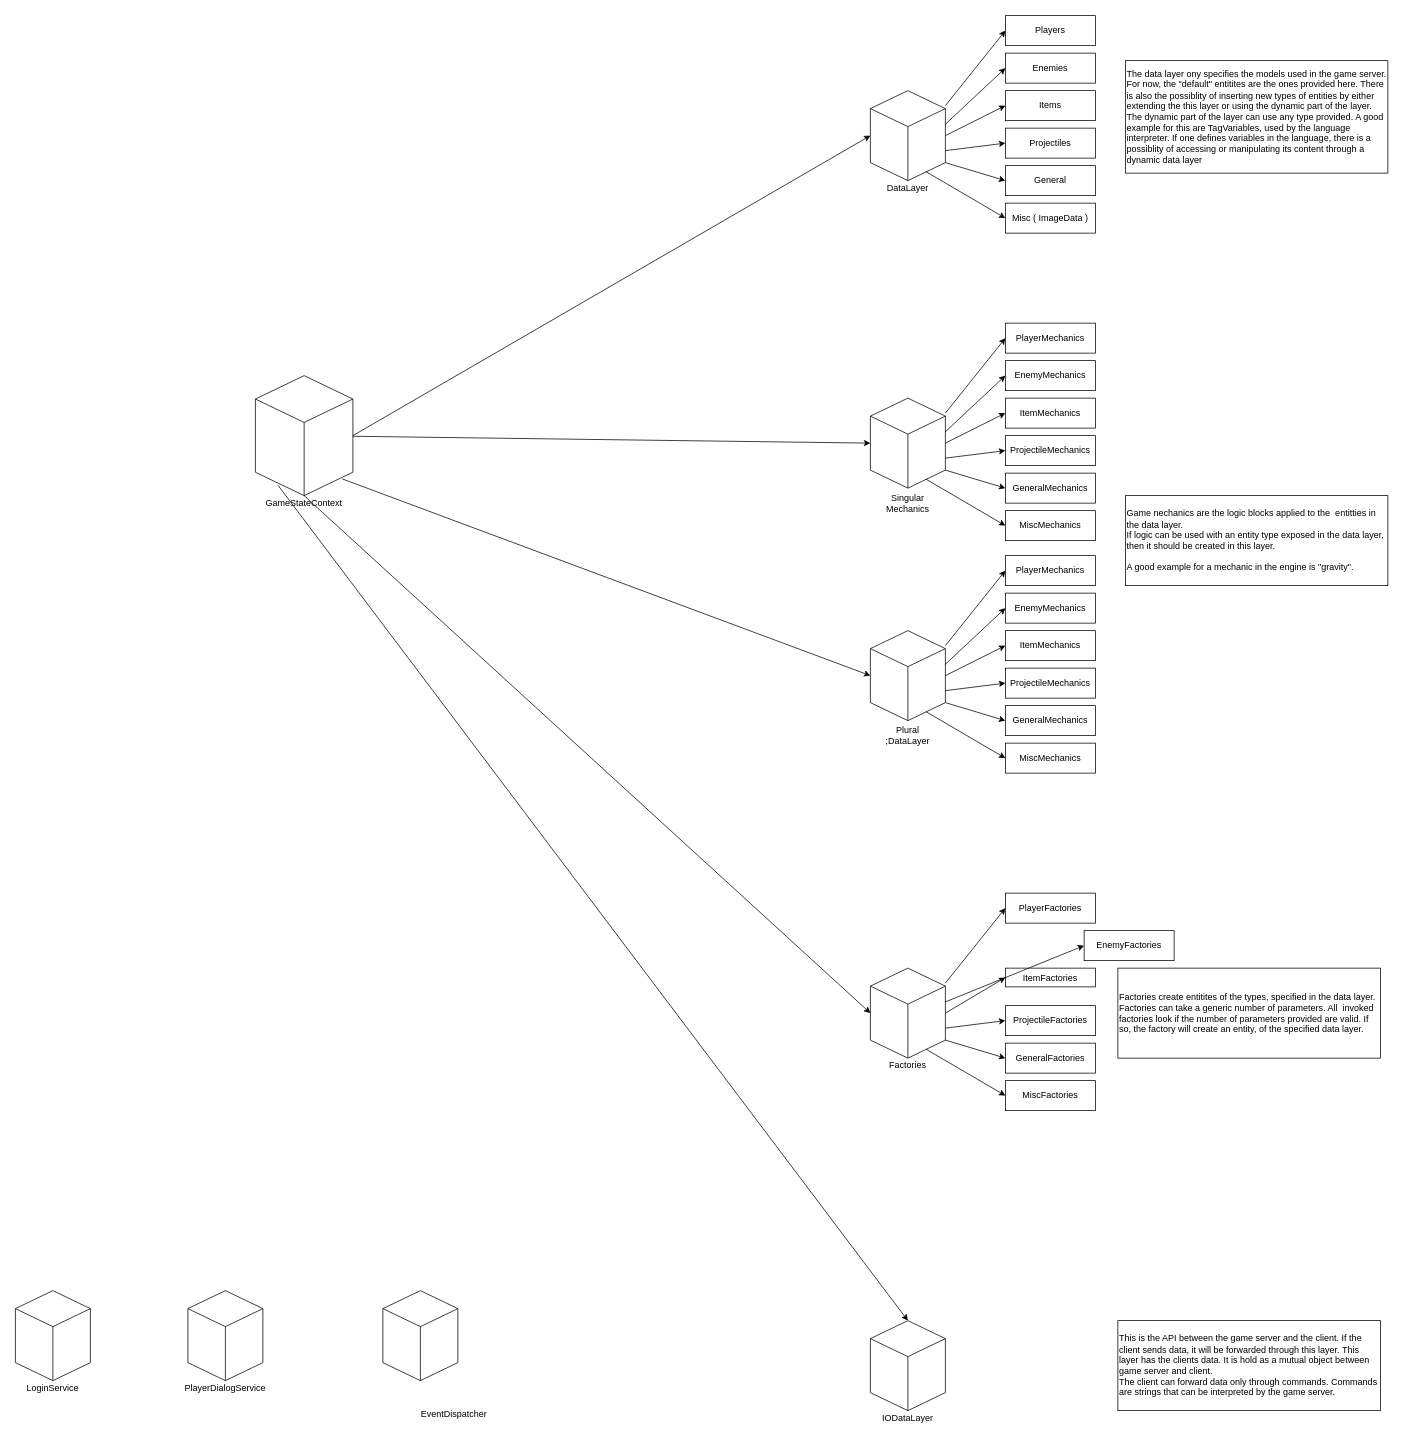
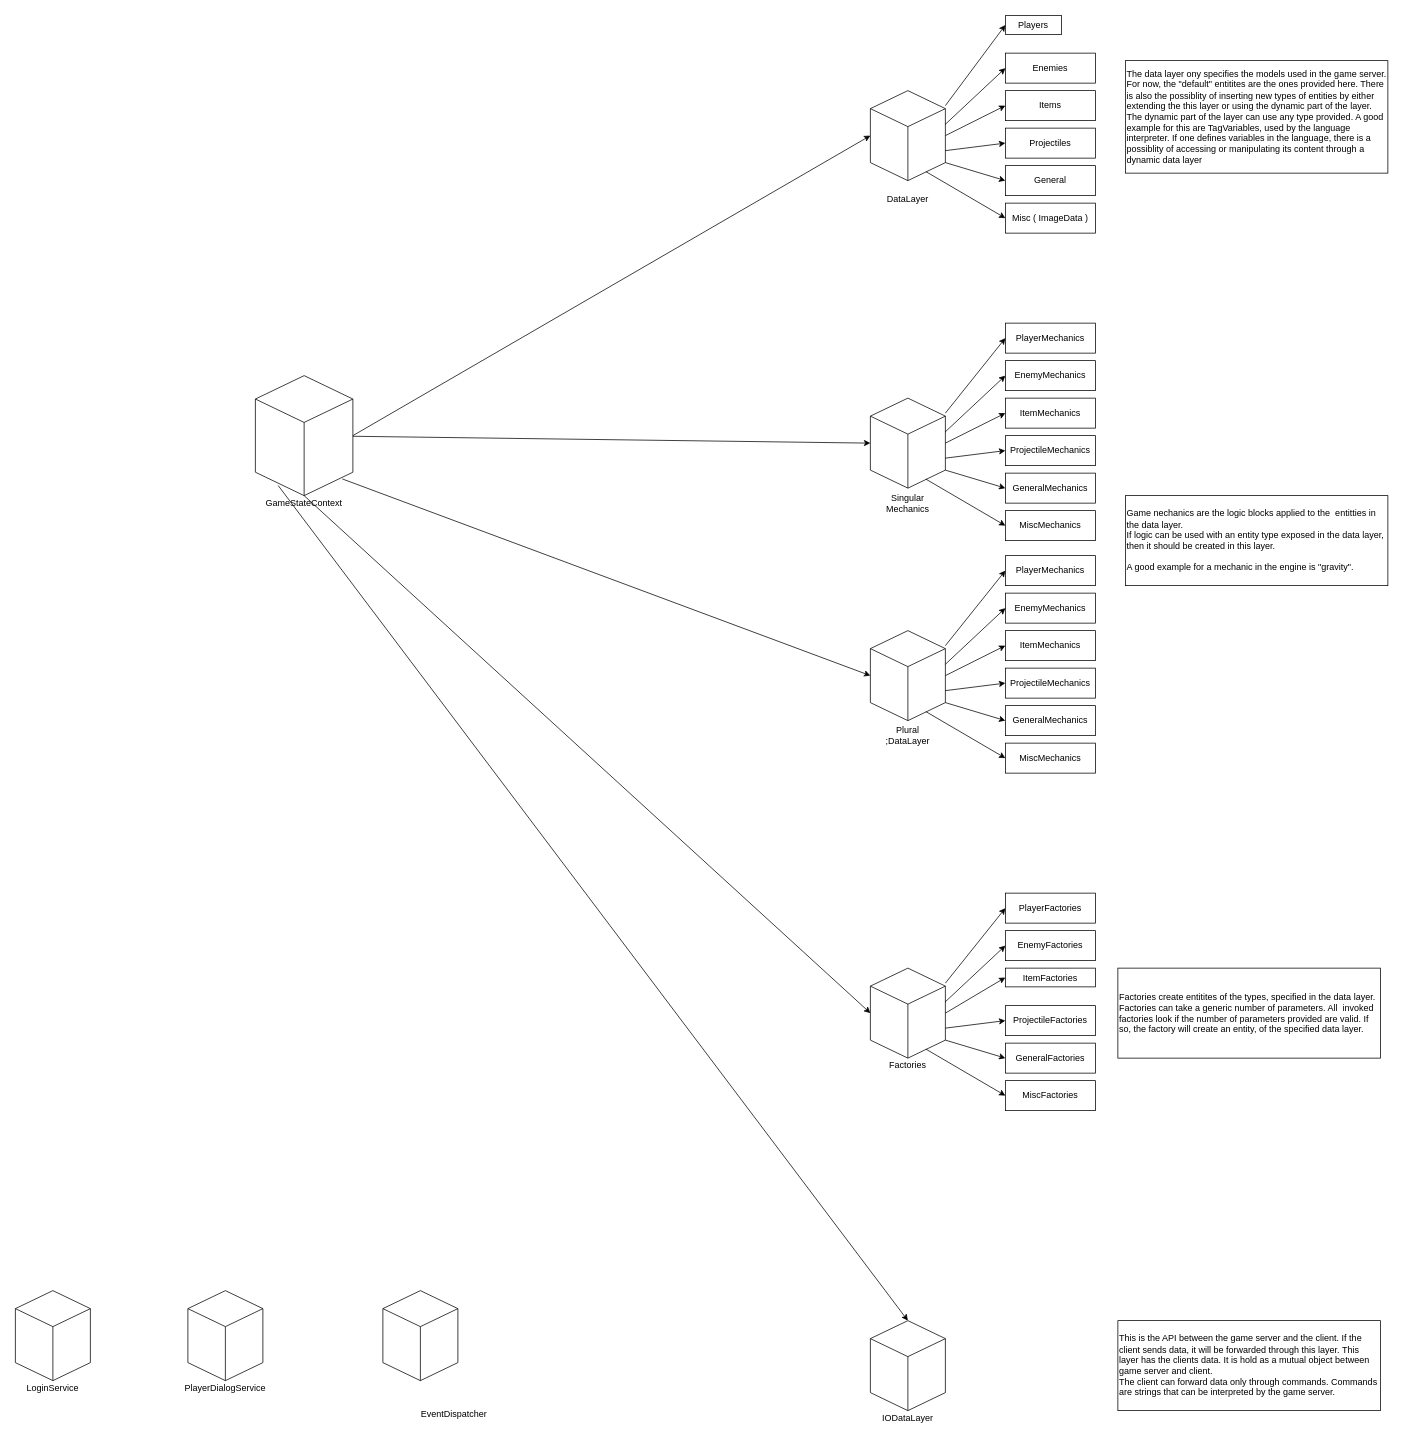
node "Players": size 90x30 -> 56x19
node "DataLayer": moved (908, 188) -> (908, 199)
node "EnemyFactories": moved (1129, 945) -> (1050, 945)
